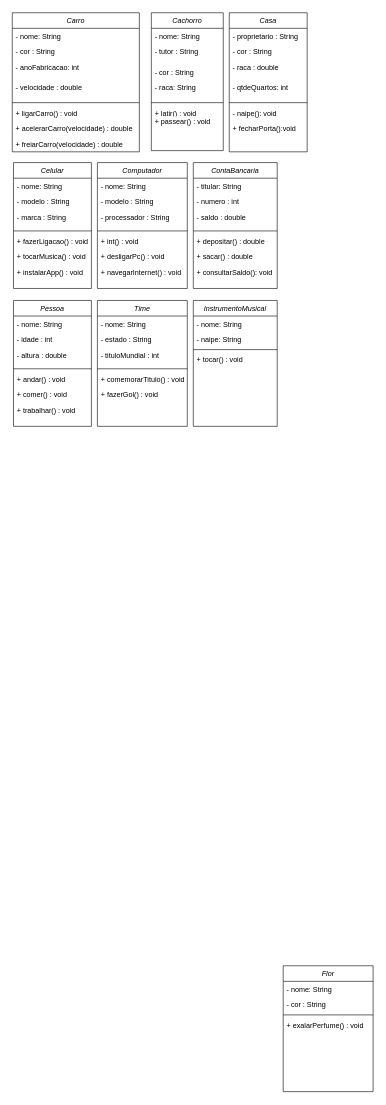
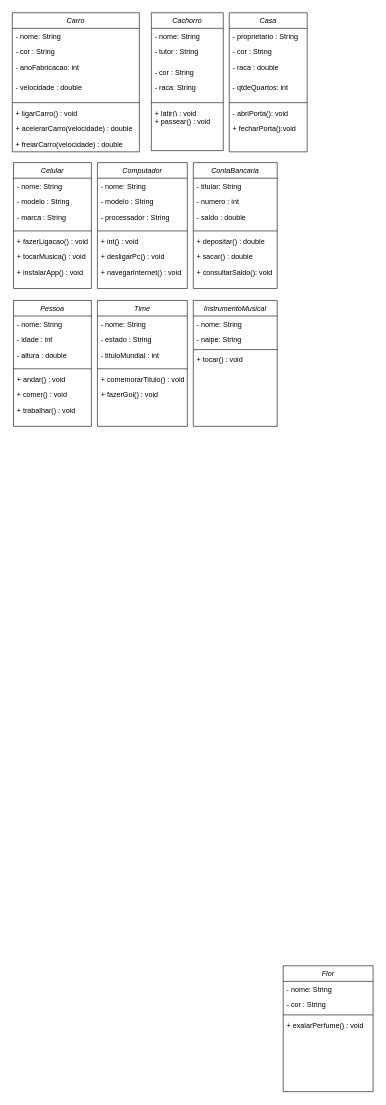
node "- naipe(): void": label "- naipe(): void" -> "- abriPorta(): void"
